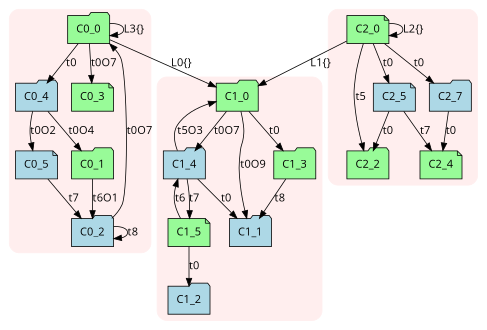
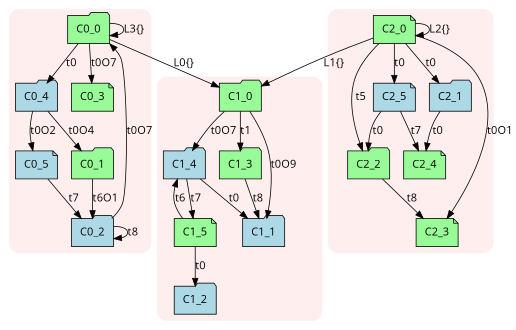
node "C2_7": label "C2_7" -> "C2_1"
edge "C1_4" -> "C1_0": removed, label "t5O3"
edge "C1_0" -> "C1_3": label "t0" -> "t1"
node "C2_3": added
